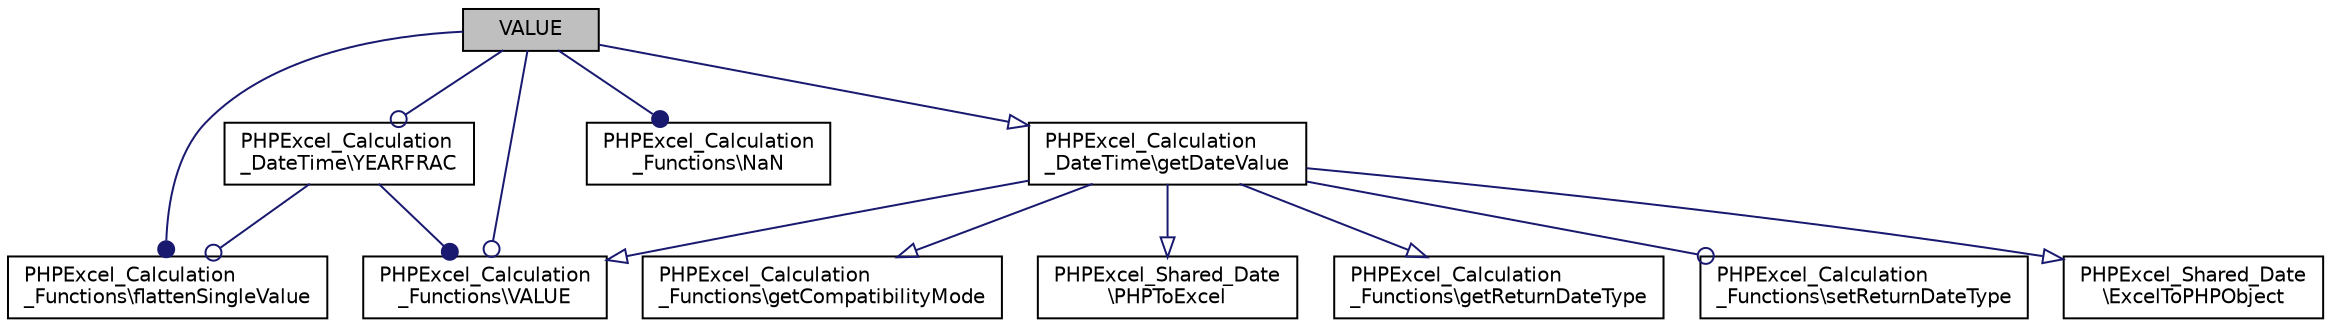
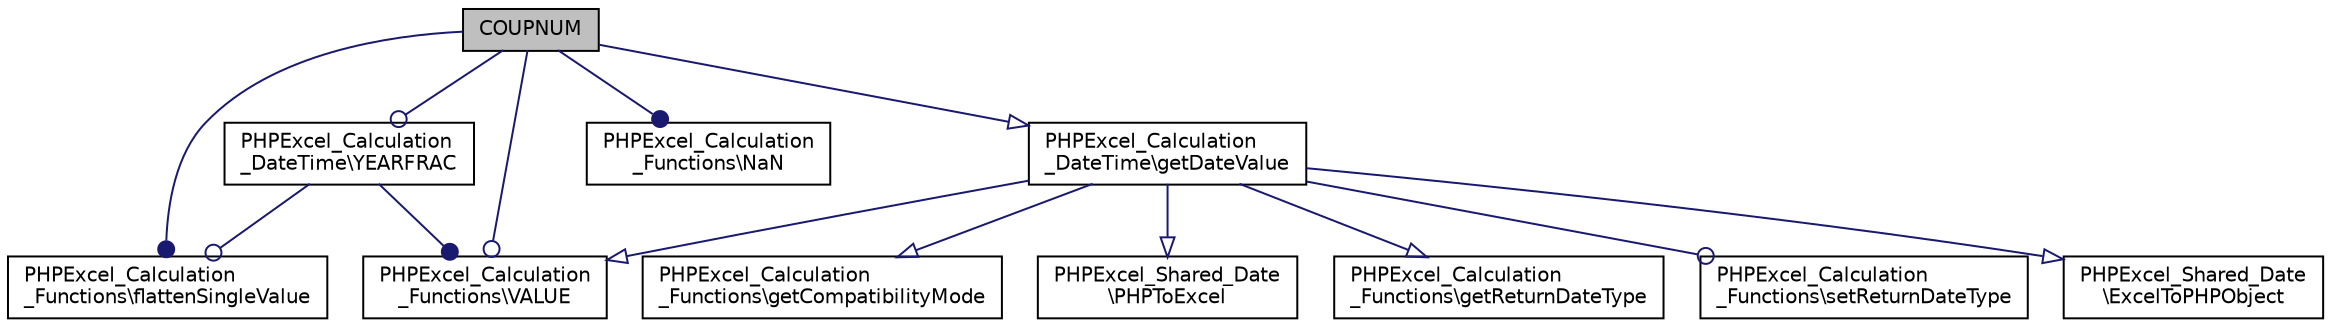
node "VALUE": label "VALUE" -> "COUPNUM"
